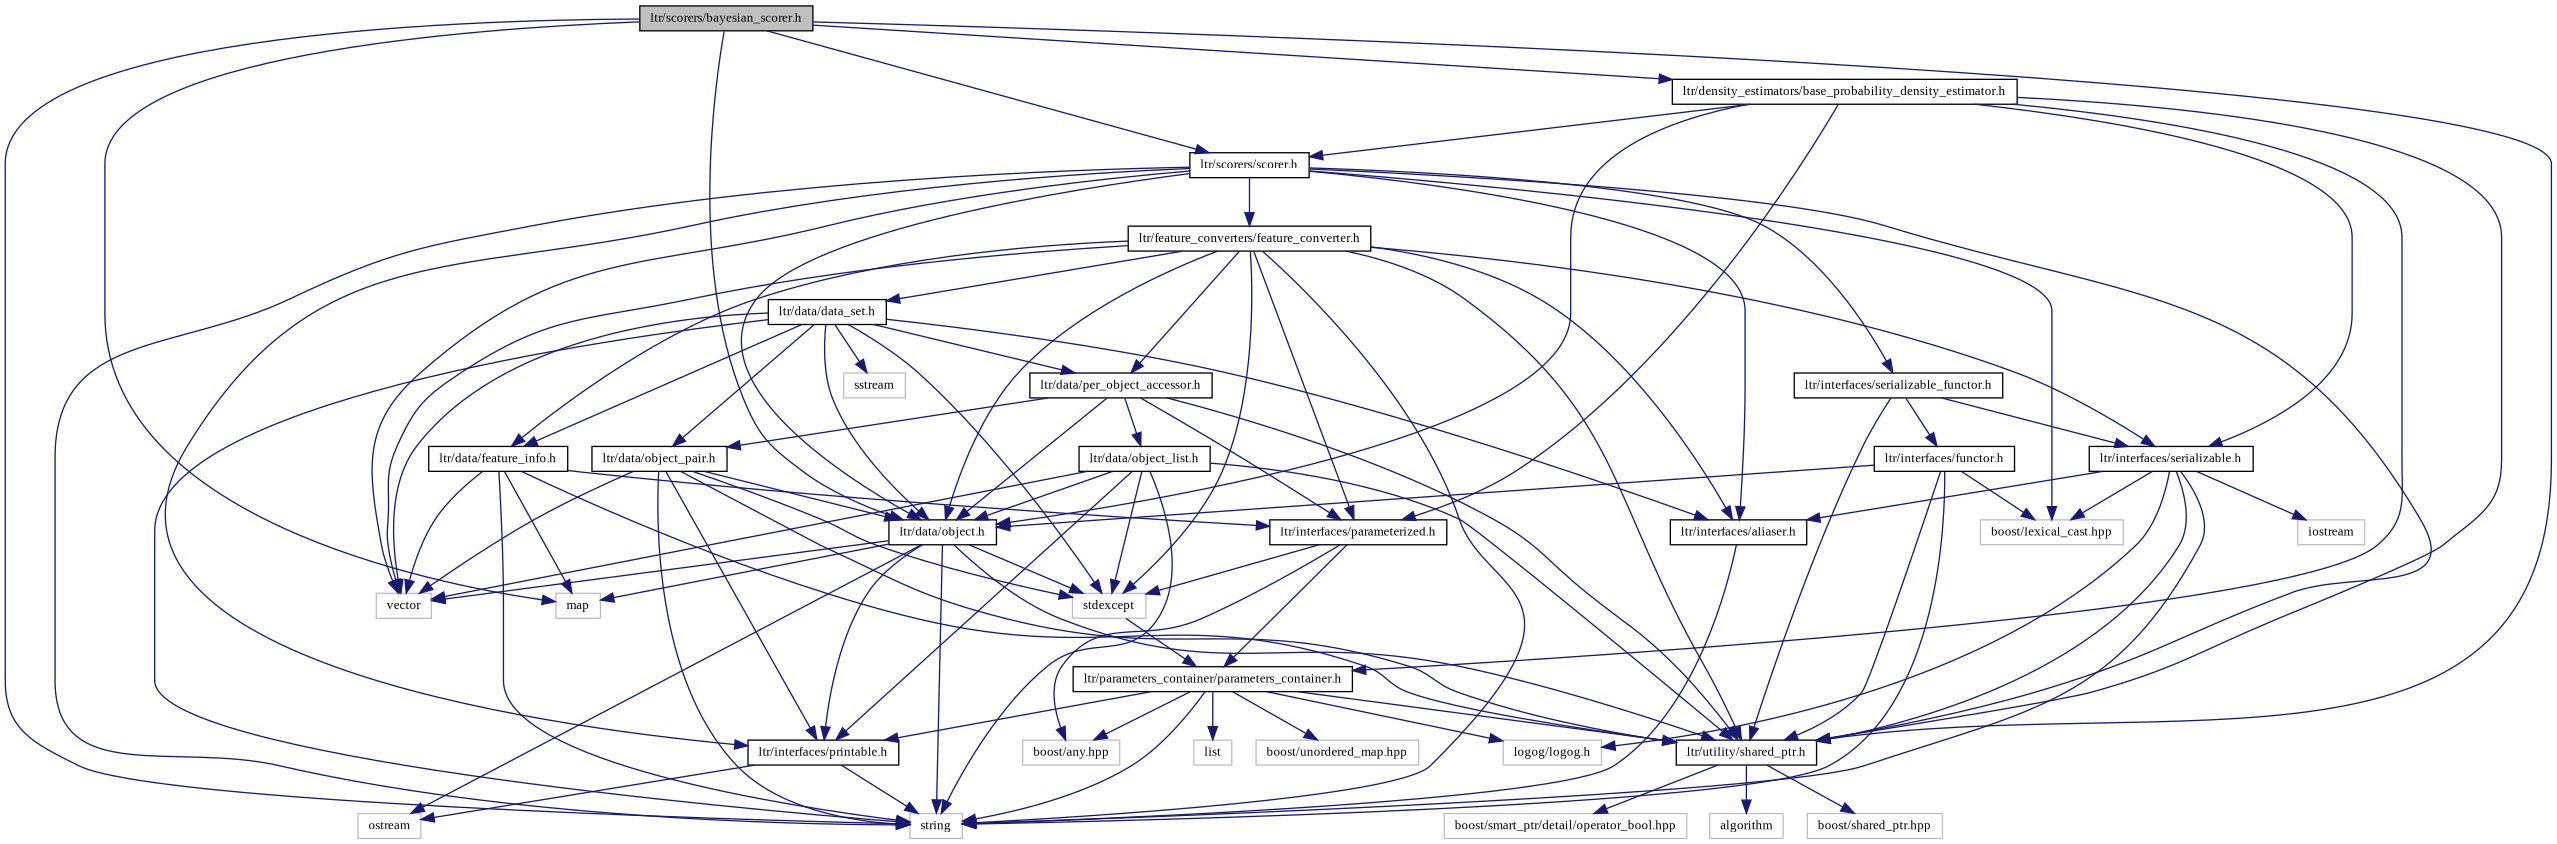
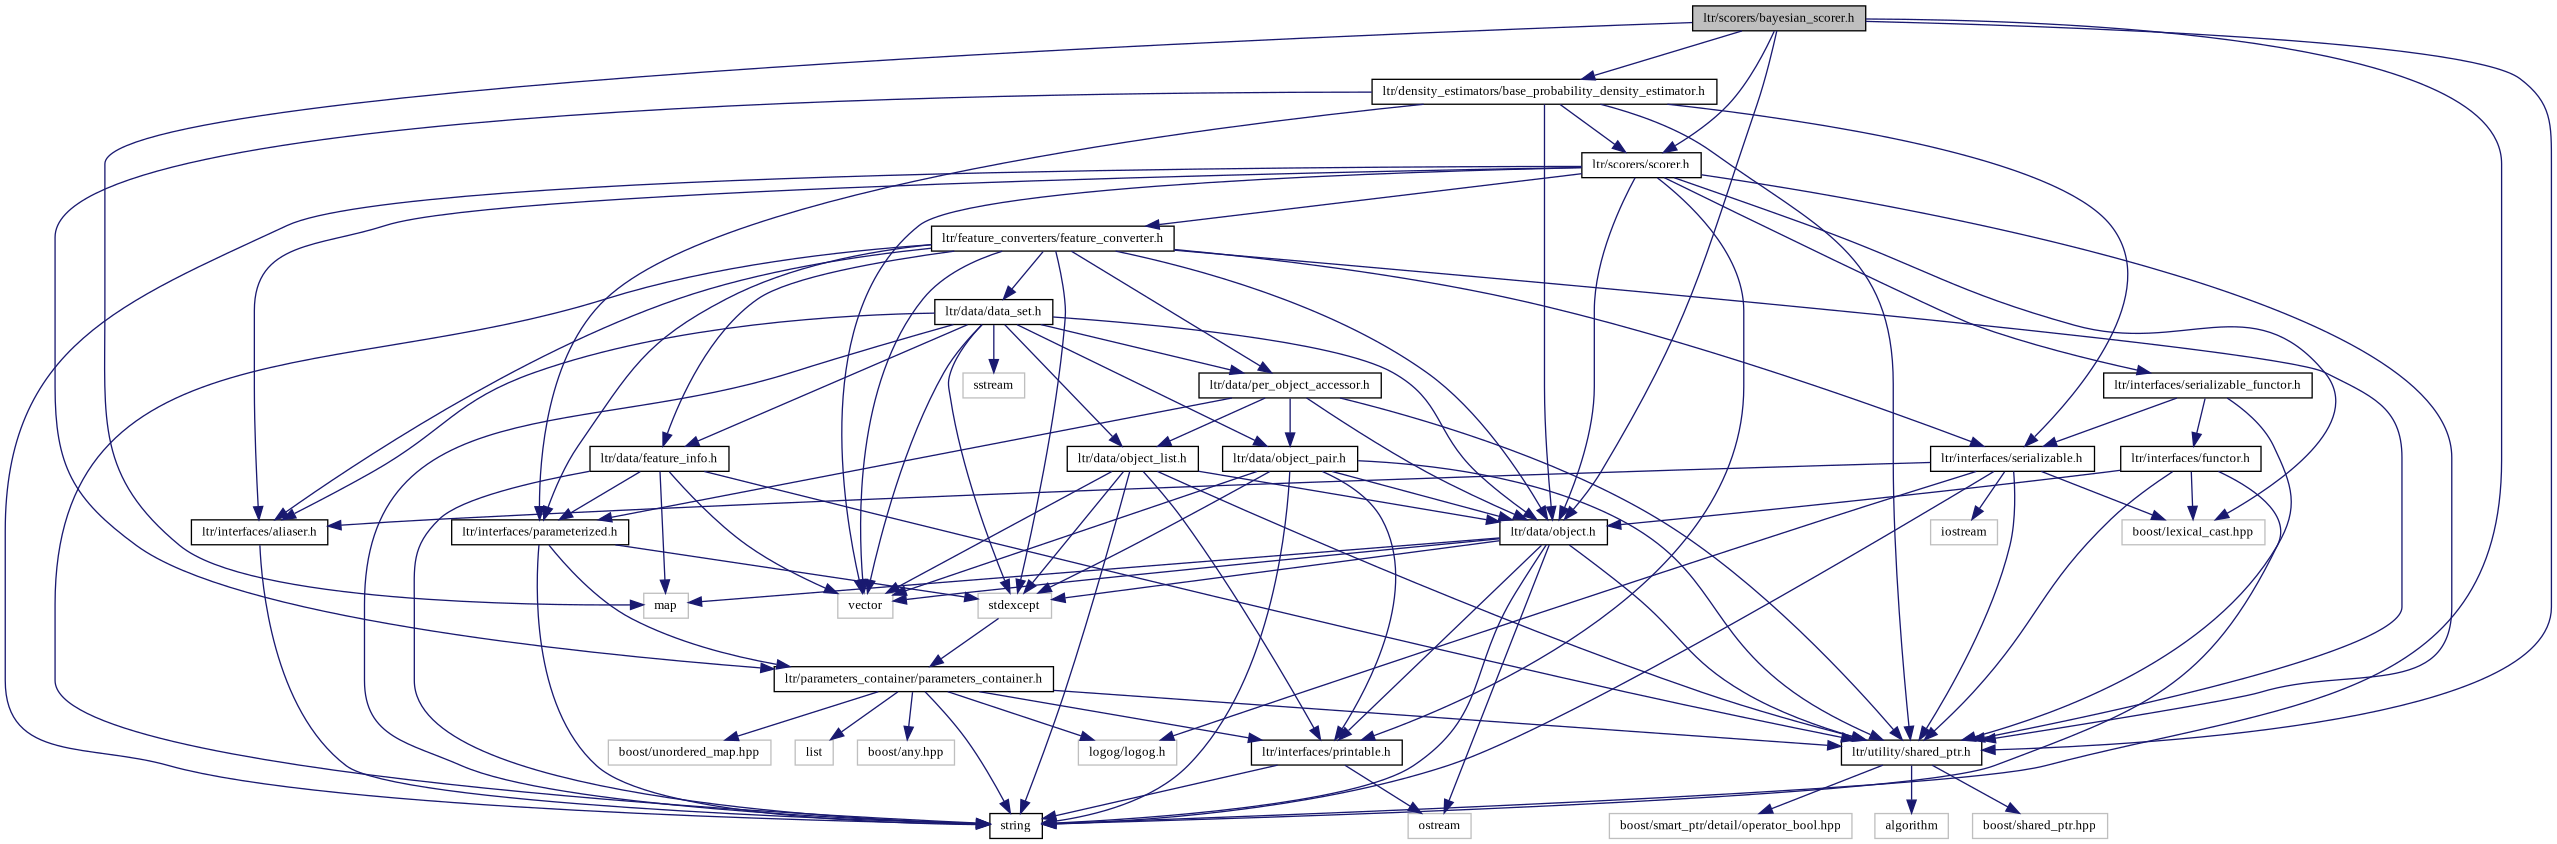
edge "ltr/data/data_set.h" -> "ltr/data/object_list.h": added
edge "ltr/interfaces/parameterized.h" -> "boost/any.hpp": now "ltr/interfaces/parameterized.h" -> "string"
node "string": color grey75 -> black
